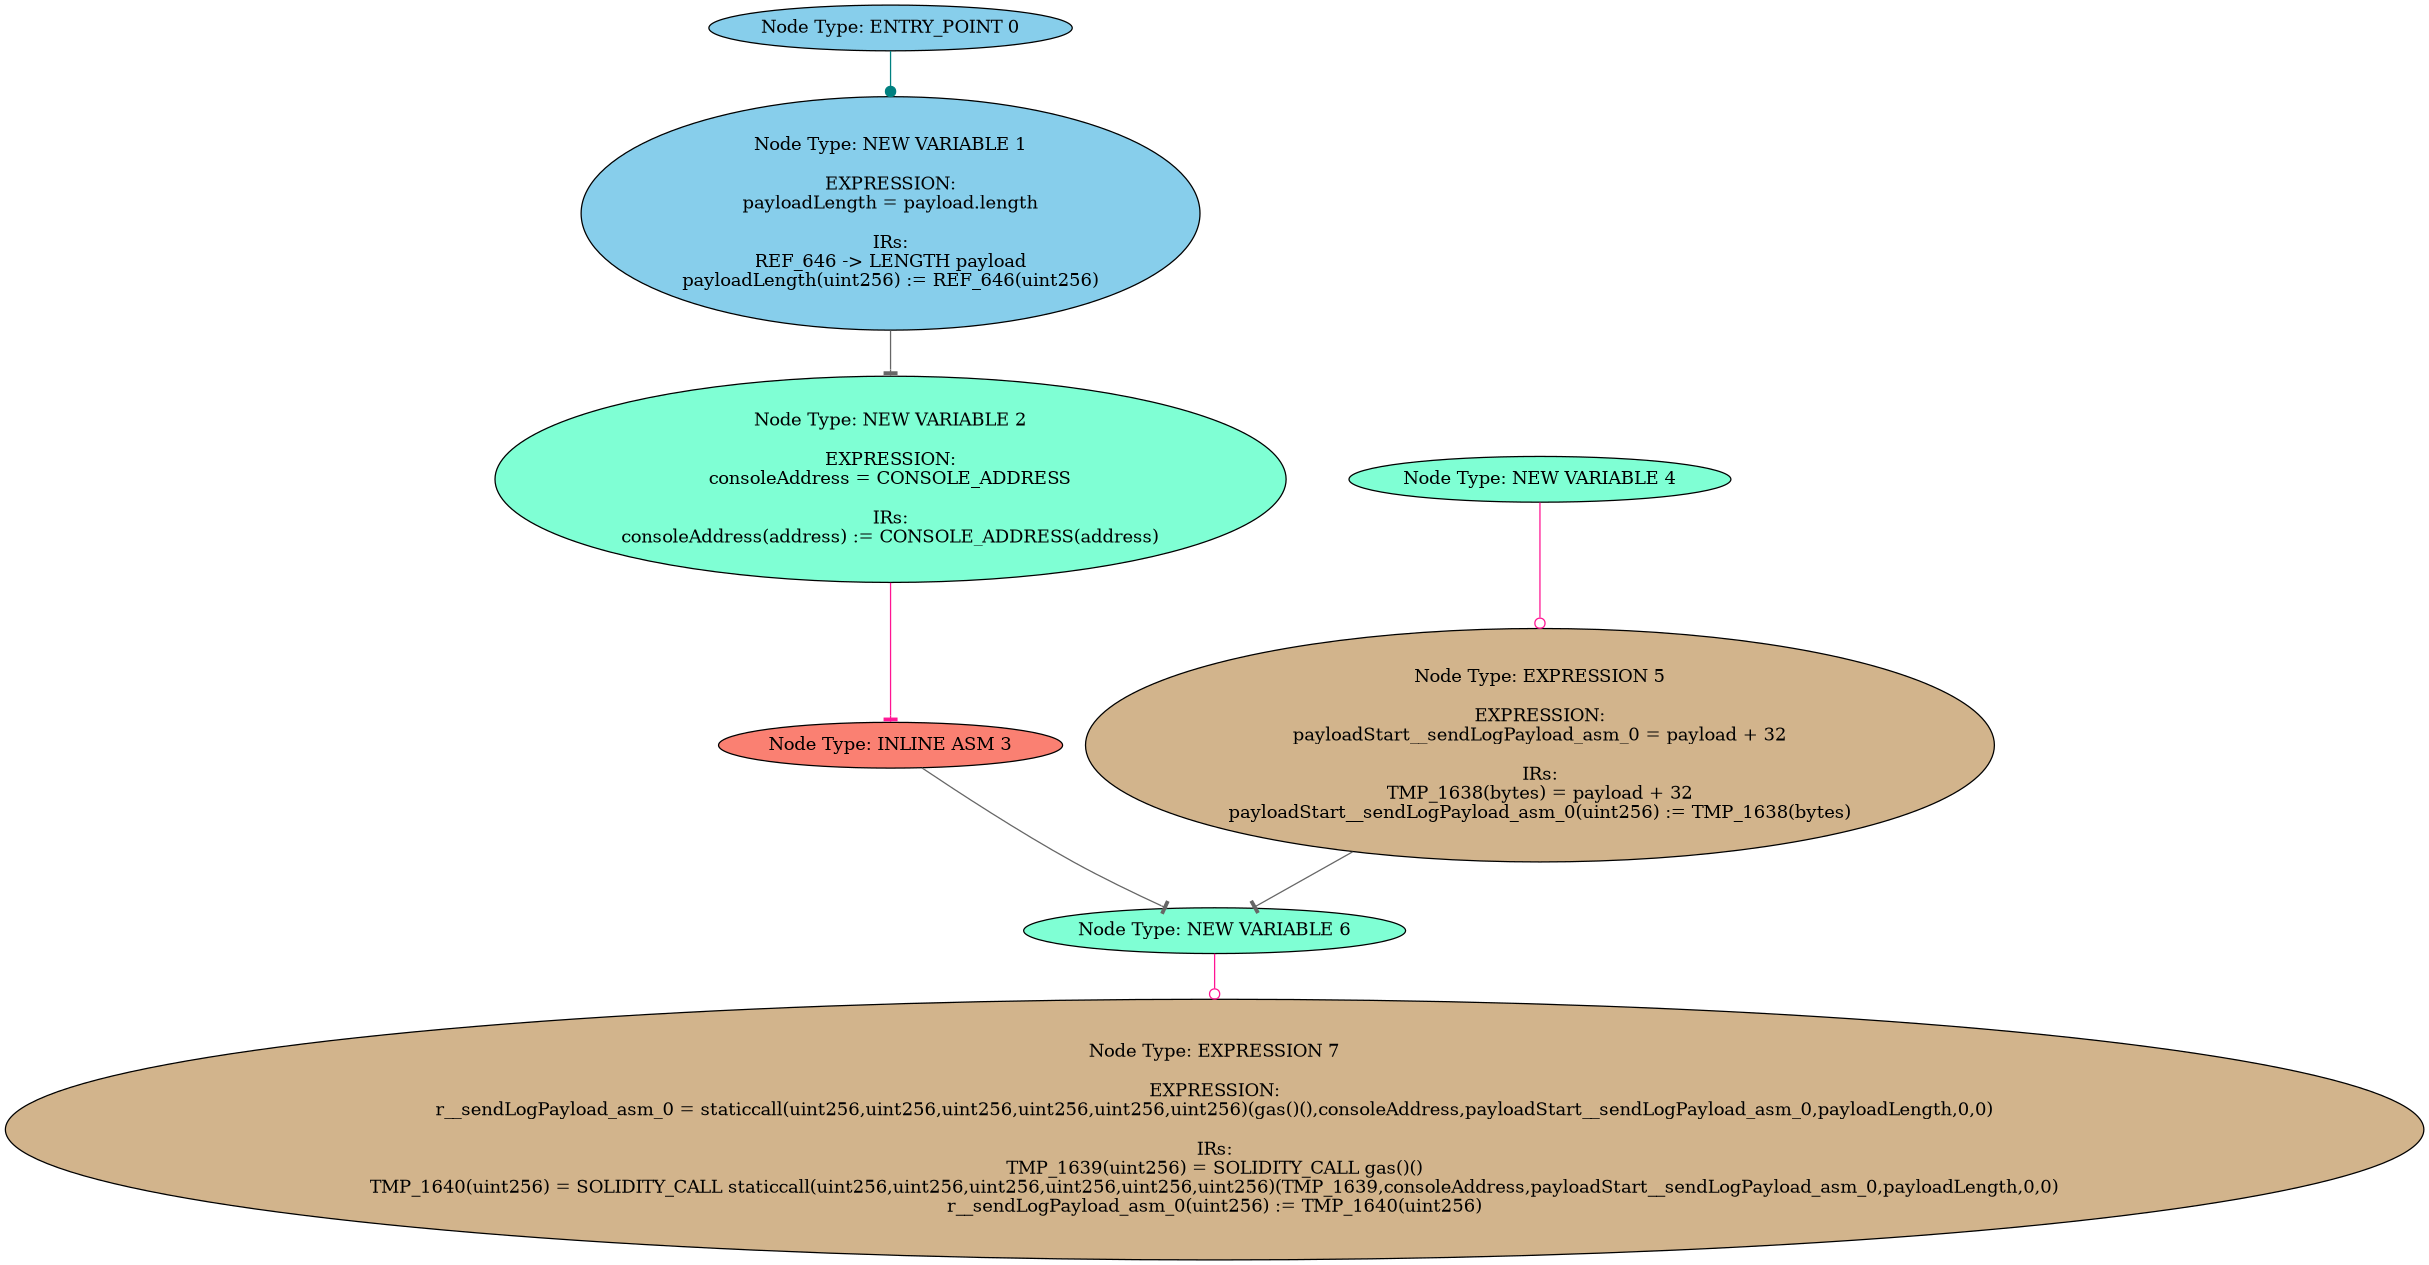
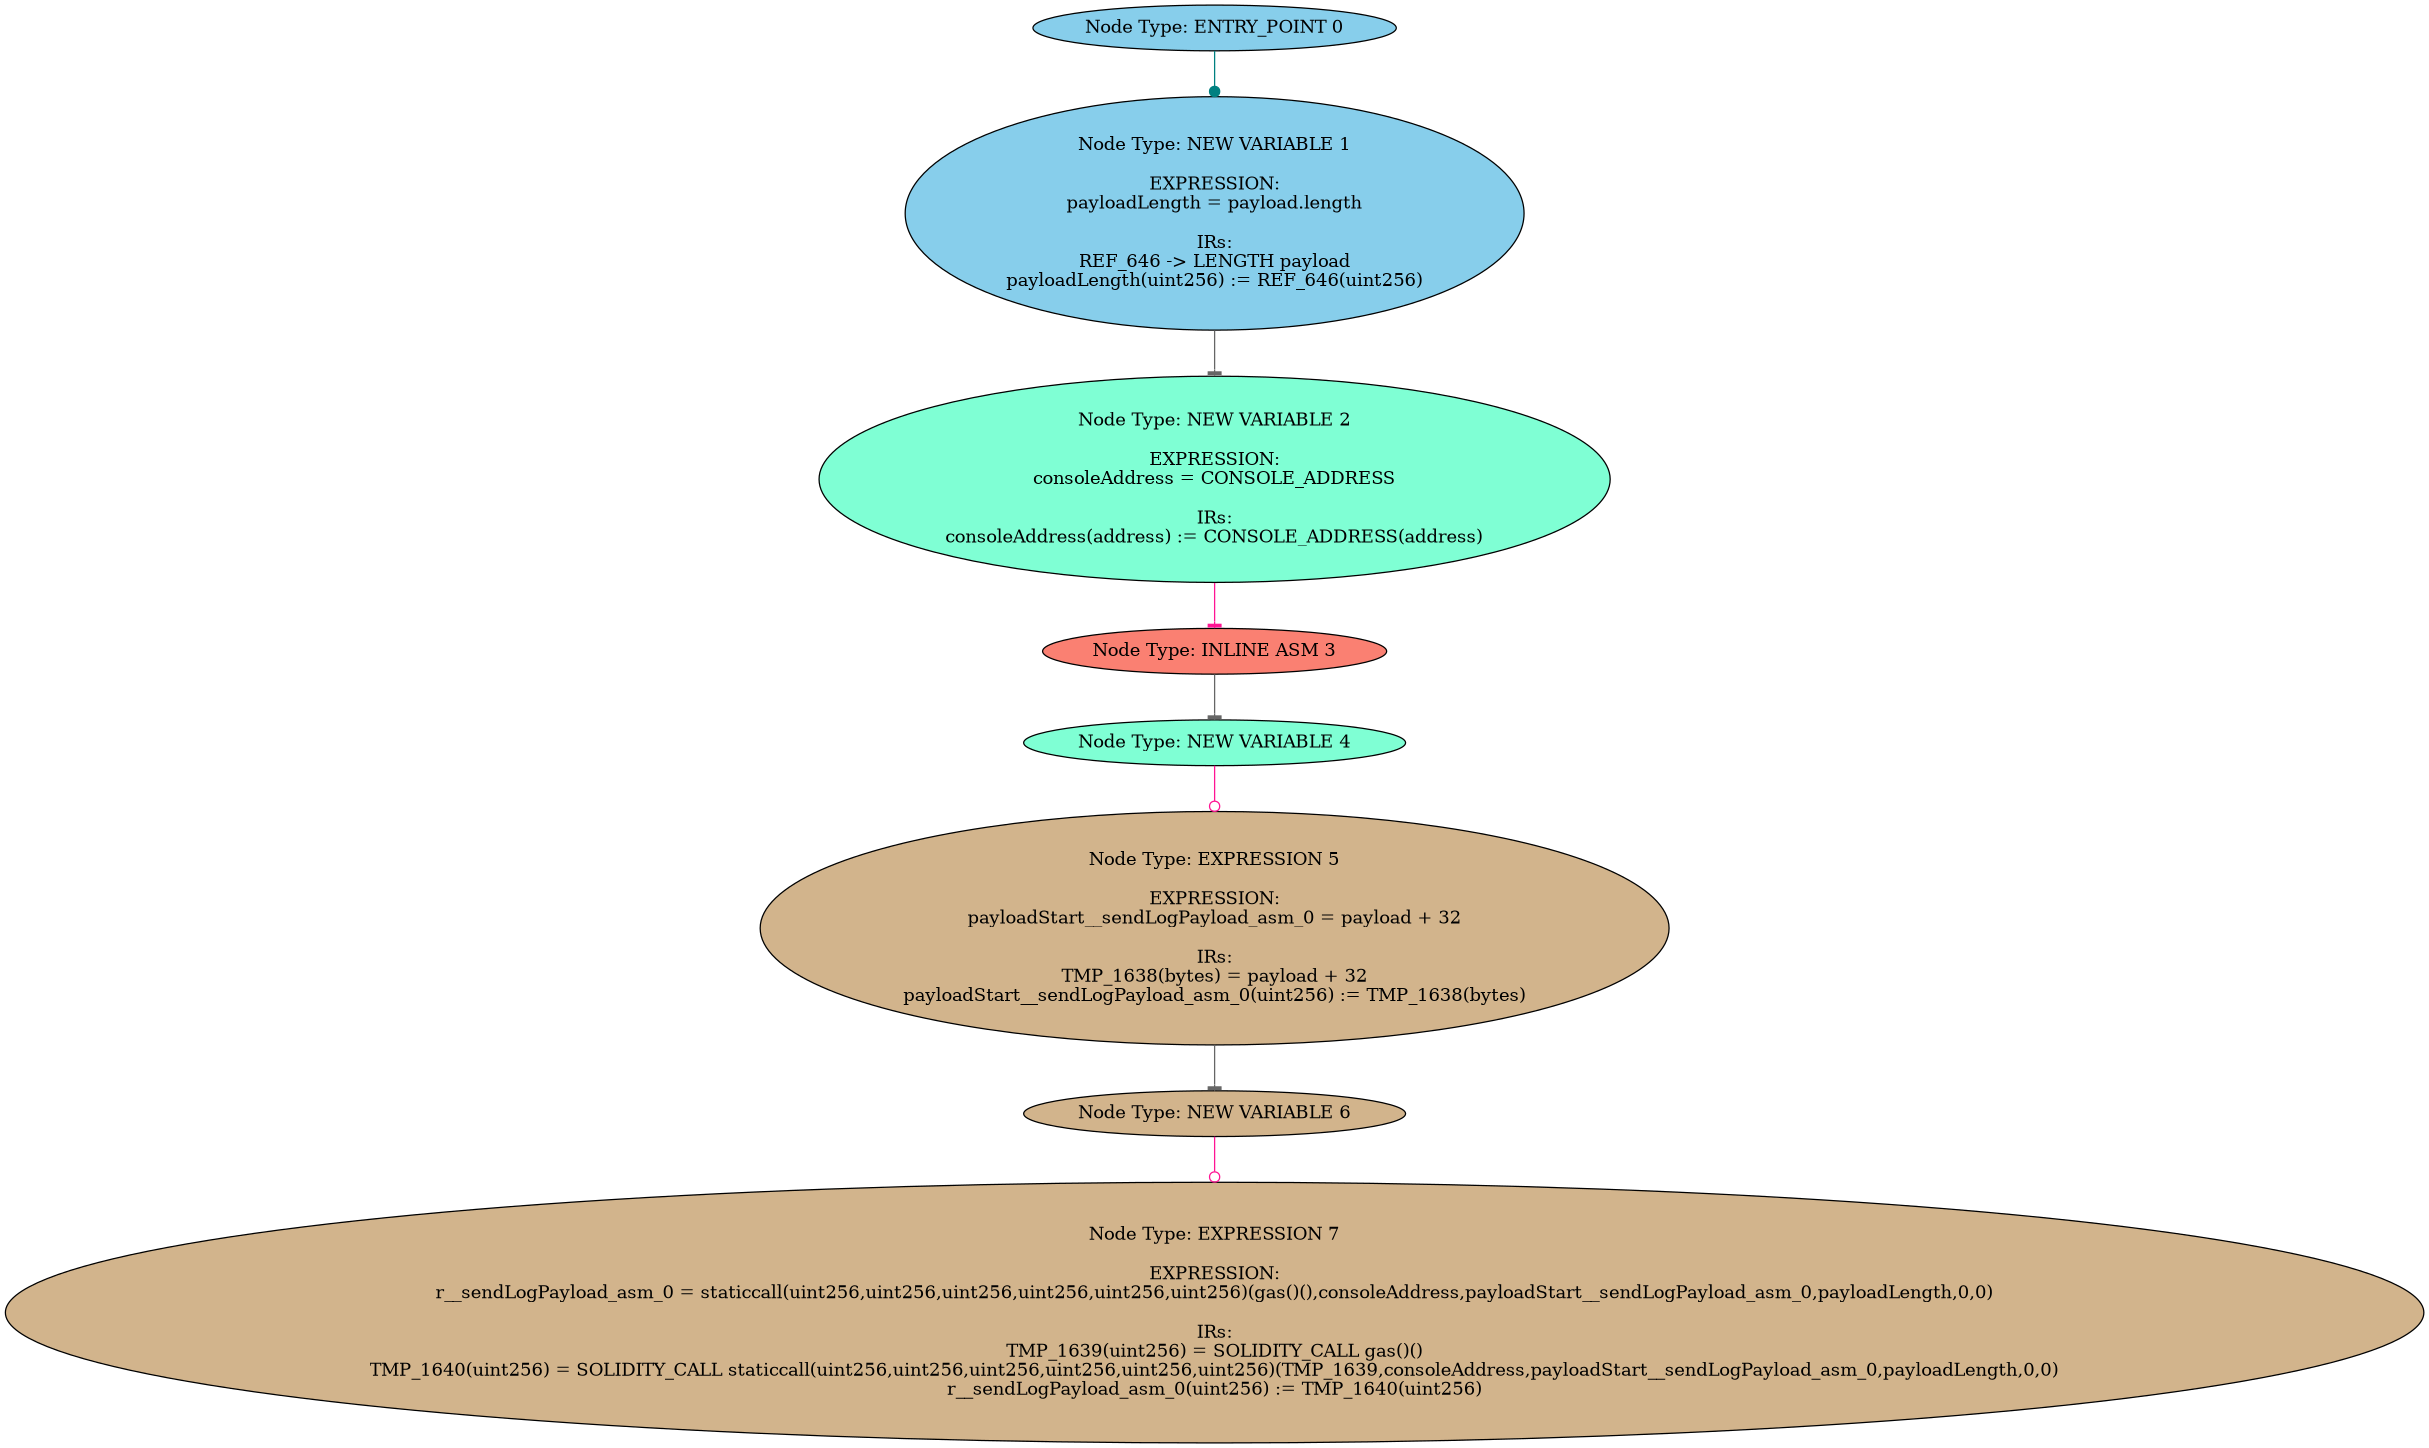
edge "Node Type: INLINE ASM 3" -> "Node Type: NEW VARIABLE 6": now "Node Type: INLINE ASM 3" -> "Node Type: NEW VARIABLE 4"
node "Node Type: NEW VARIABLE 6": fillcolor aquamarine -> tan
